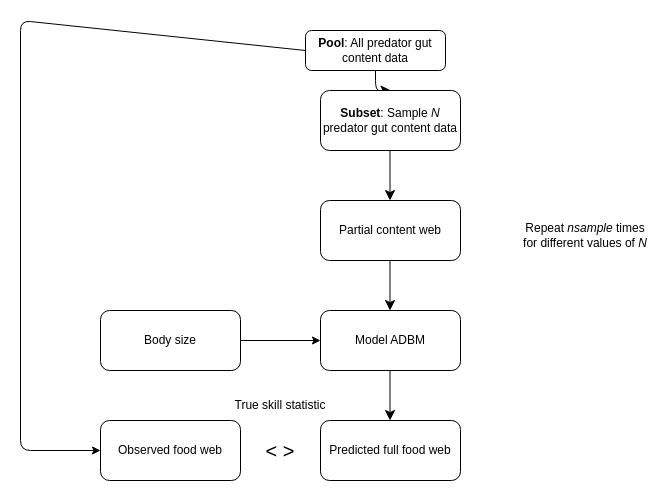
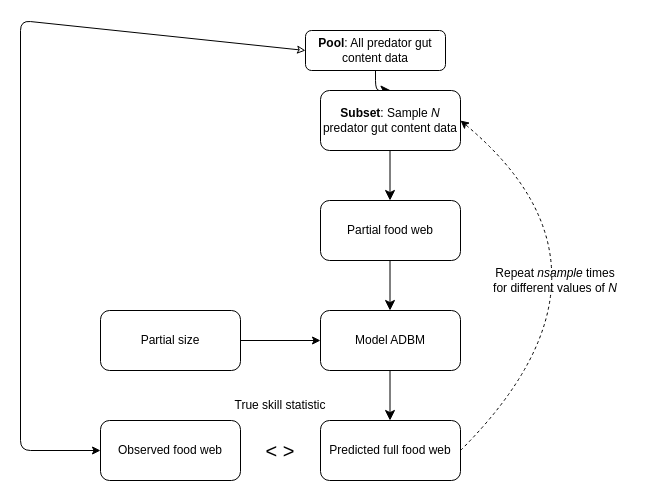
edge "Pool: All predator gut content data" -> "Observed food web": arrowhead none -> classic
node "Partial content web": label "Partial content web" -> "Partial food web"
node "Repeat nsample times for different values of N": moved (586, 236) -> (556, 281)
edge "Predicted full food web" -> "Subset: Sample N predator gut content data": added
node "Body size": label "Body size" -> "Partial size"
